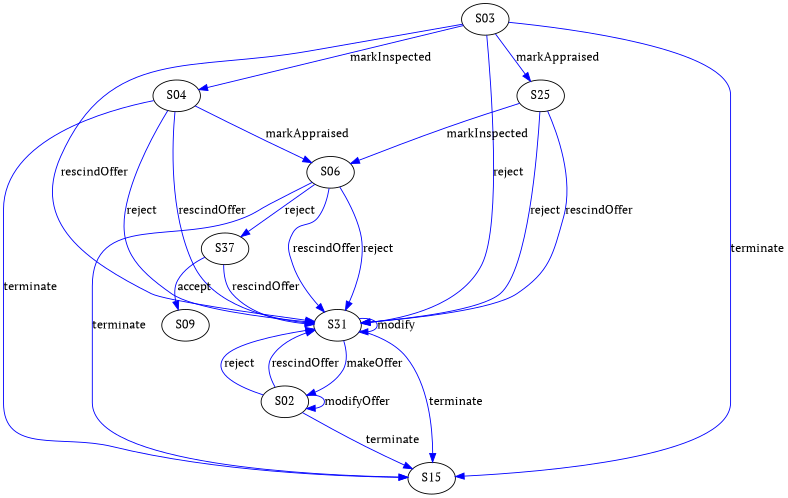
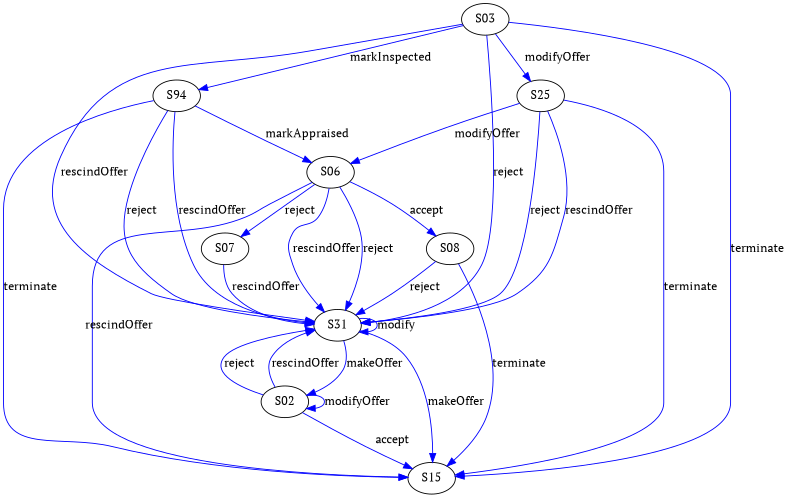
edge "S03" -> "S25": label "markAppraised" -> "modifyOffer"
node "S04": label "S04" -> "S94"
edge "S25" -> "S06": label "markInspected" -> "modifyOffer"
node "S37": label "S37" -> "S07"
node "S08": added
edge "S06" -> "S15": label "terminate" -> "rescindOffer"
node "S09": removed
edge "S25" -> "S15": added, label "terminate"
edge "S31" -> "S15": label "terminate" -> "makeOffer"
edge "S02" -> "S15": label "terminate" -> "accept"
